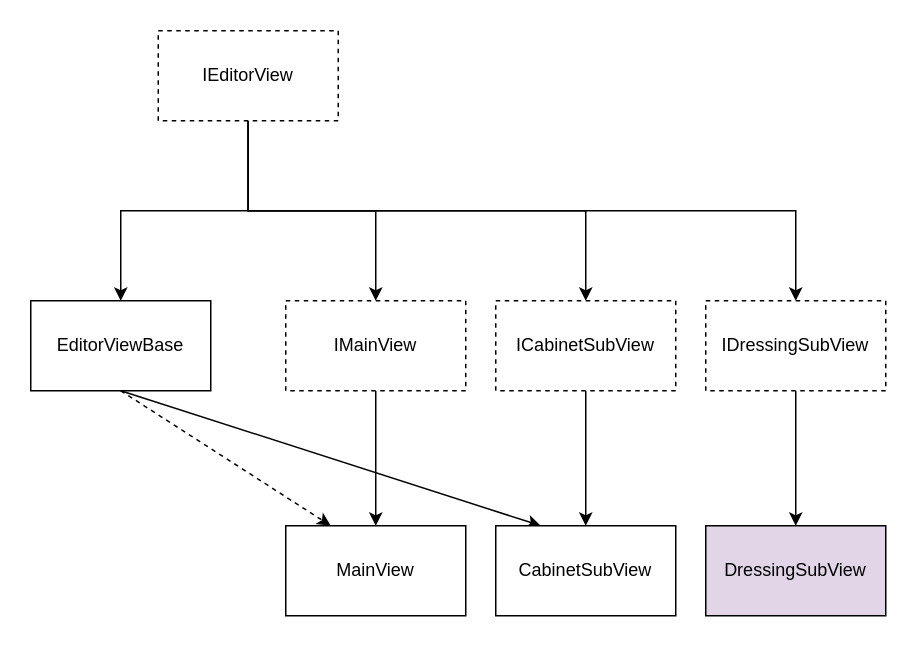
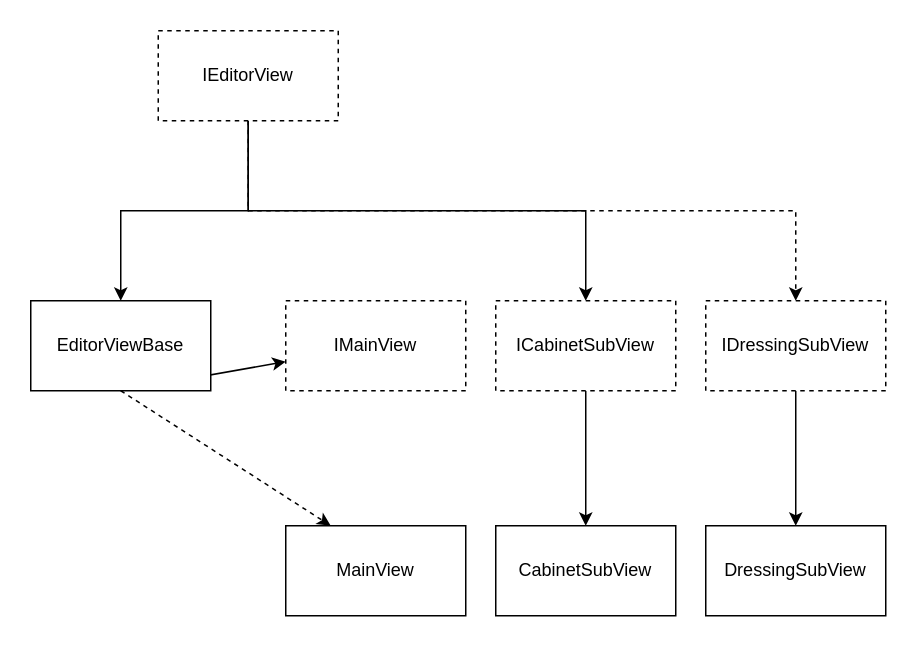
edge "IEditorView" -> "IDressingSubView": style solid -> dashed
edge "IEditorView" -> "IMainView": removed
edge "IMainView" -> "MainView": removed
edge "EditorViewBase" -> "CabinetSubView": now "EditorViewBase" -> "IMainView"
node "DressingSubView": fillcolor #e1d5e7 -> #ffffff
